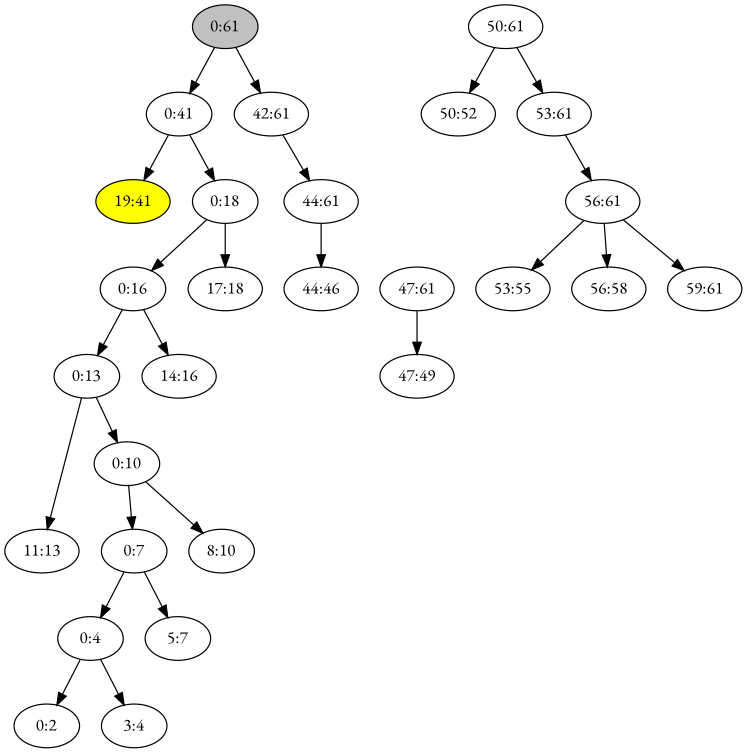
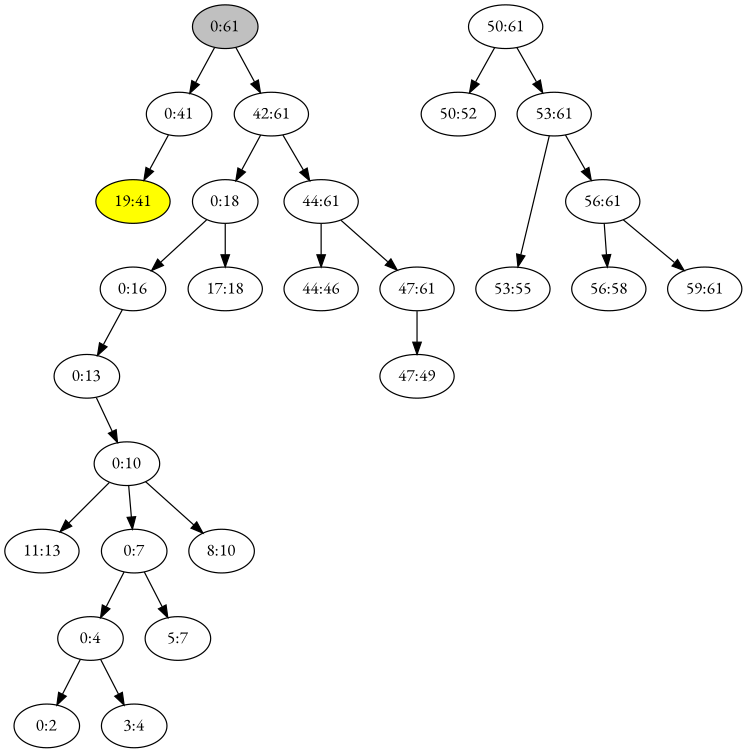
edge "0:41" -> "0:18": now "42:61" -> "0:18"
edge "44:61" -> "47:61": added
edge "56:61" -> "53:55": now "53:61" -> "53:55"
node "14:16": removed
edge "0:13" -> "11:13": now "0:10" -> "11:13"
